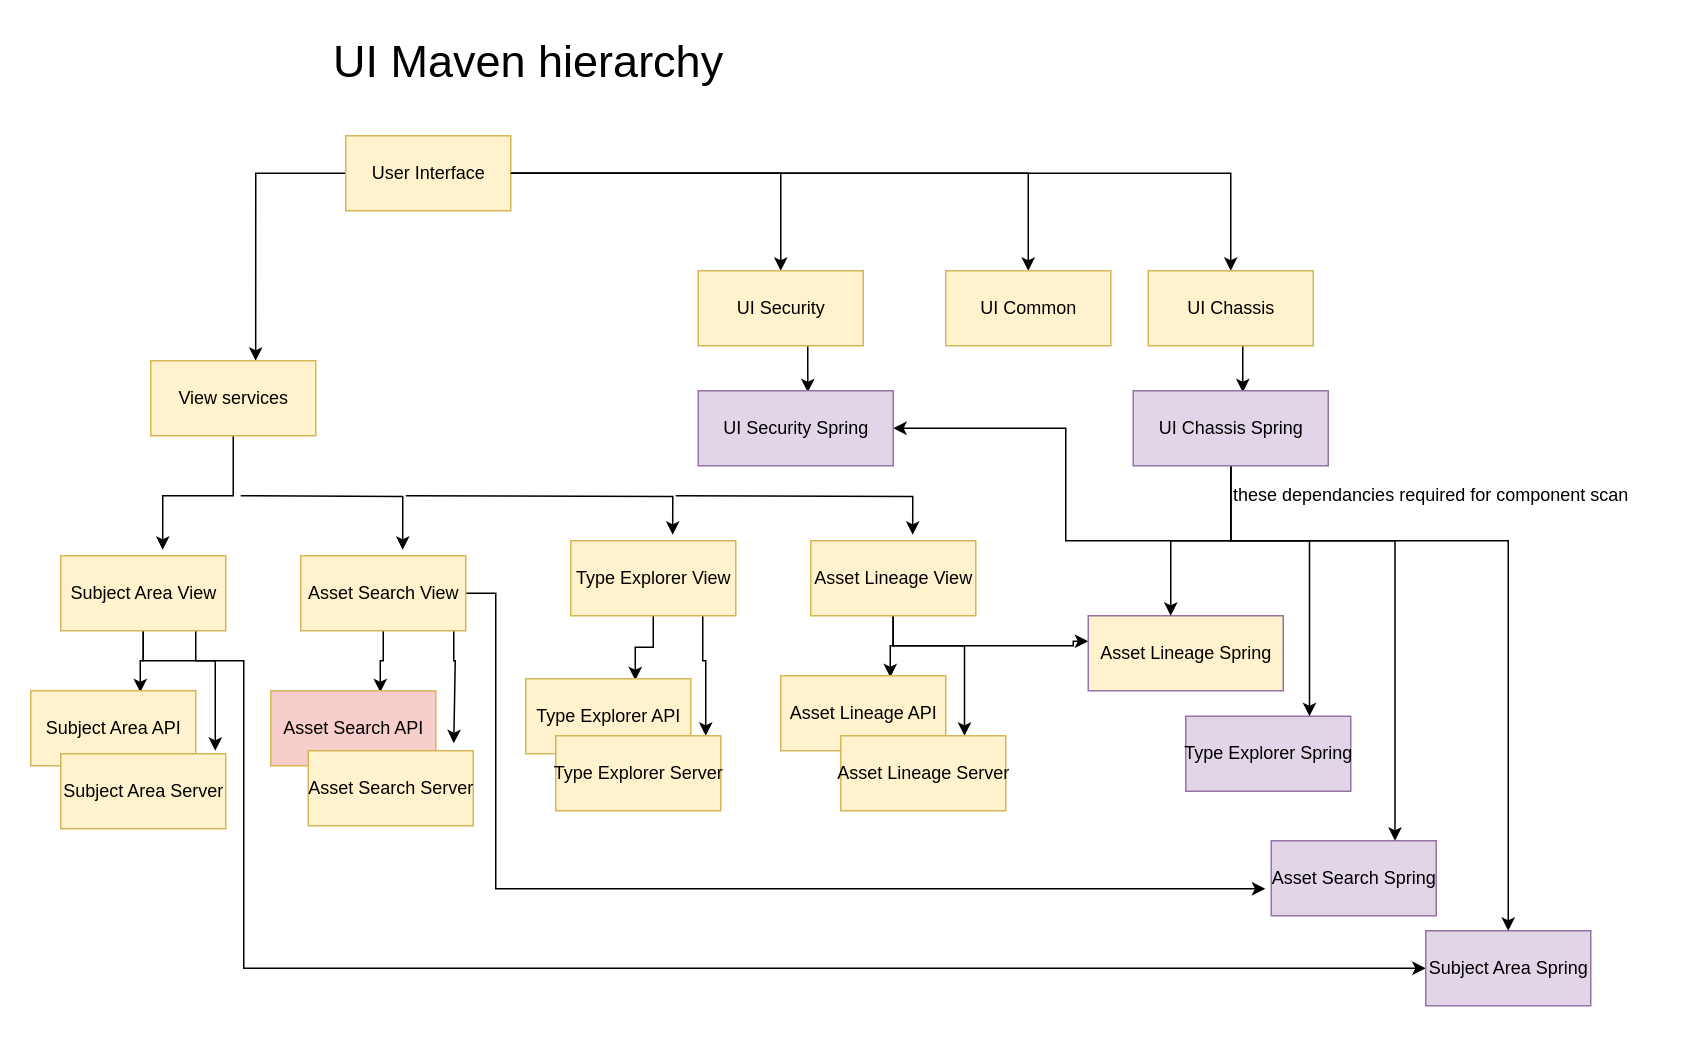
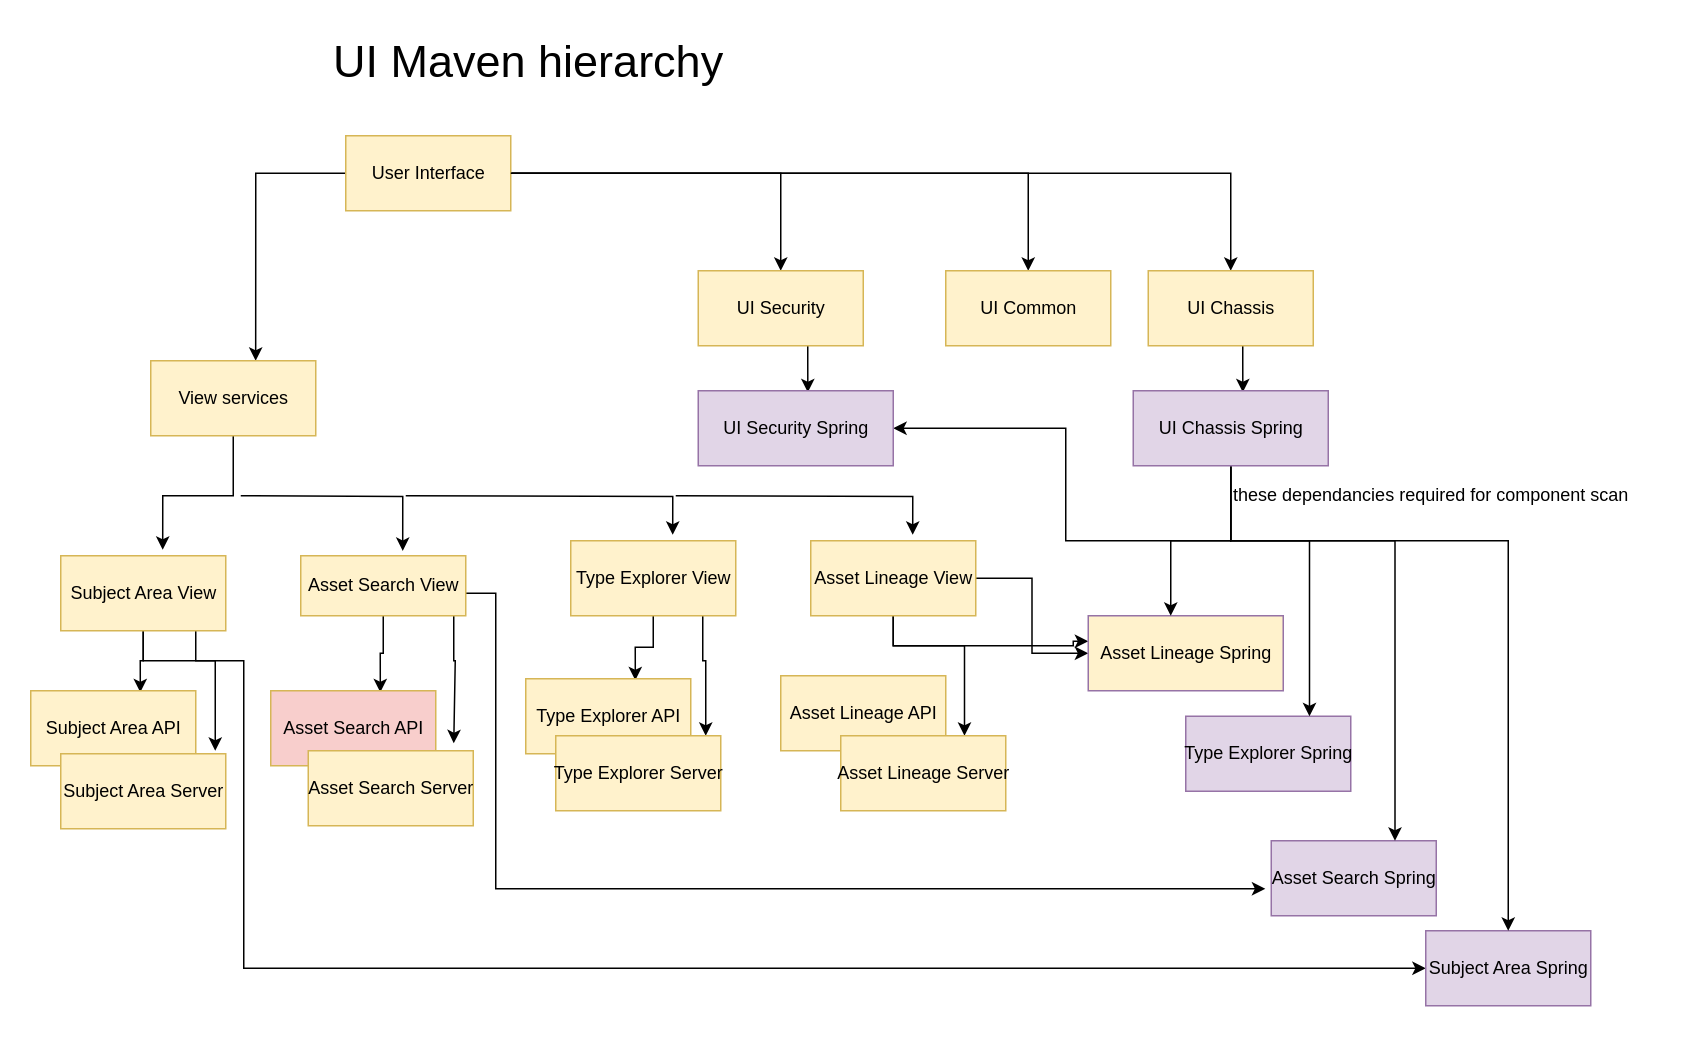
node "Asset Search View": size 165x75 -> 165x60
edge "Asset Lineage View" -> "Asset Lineage API": now "Asset Lineage View" -> "Asset Lineage Spring"
